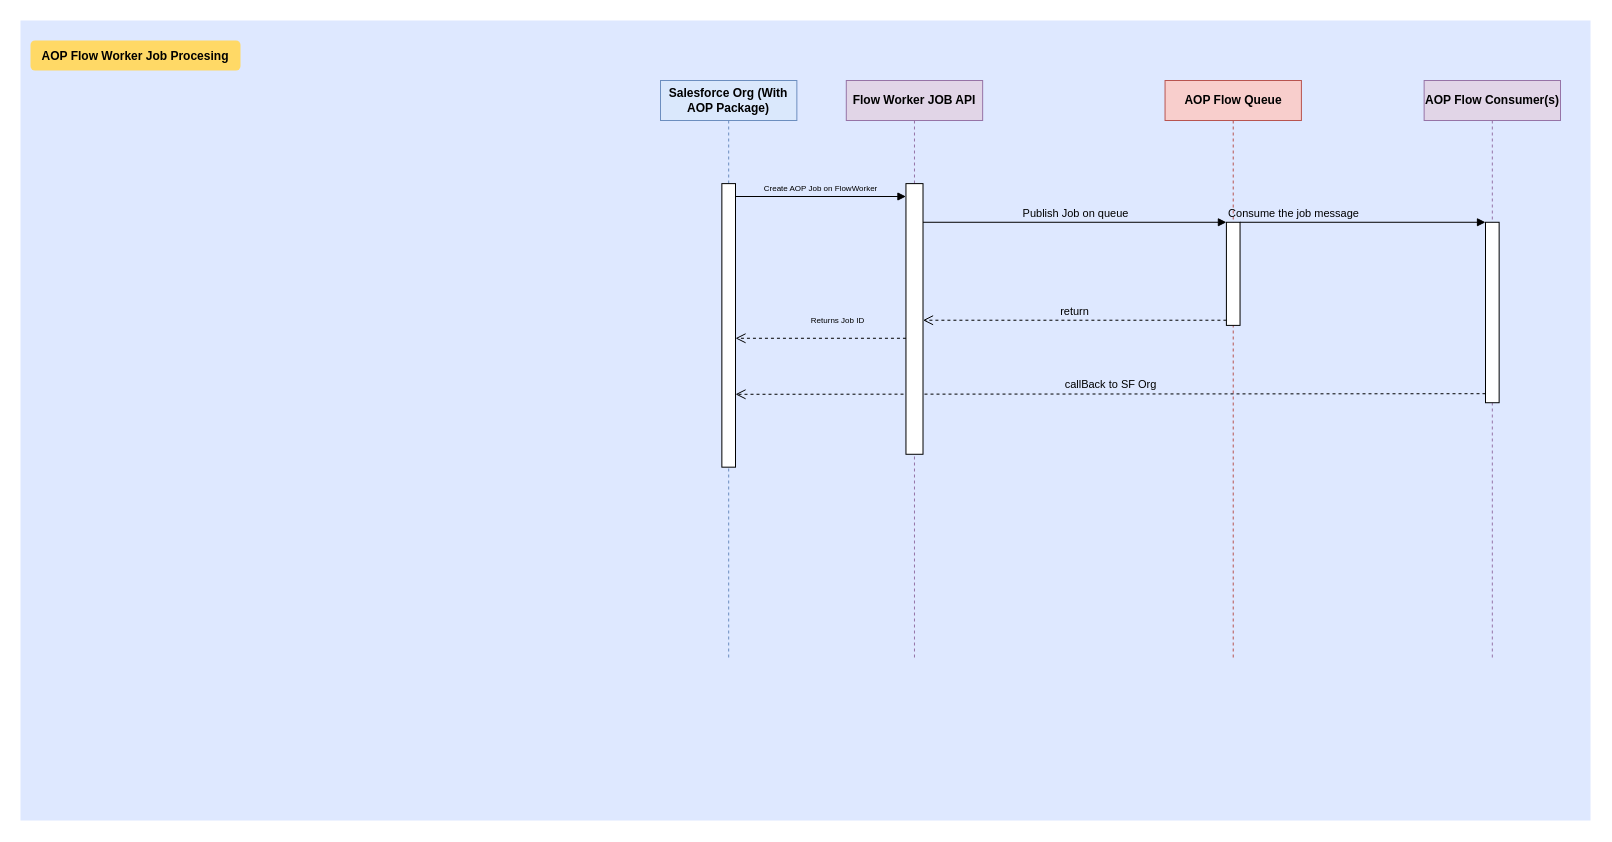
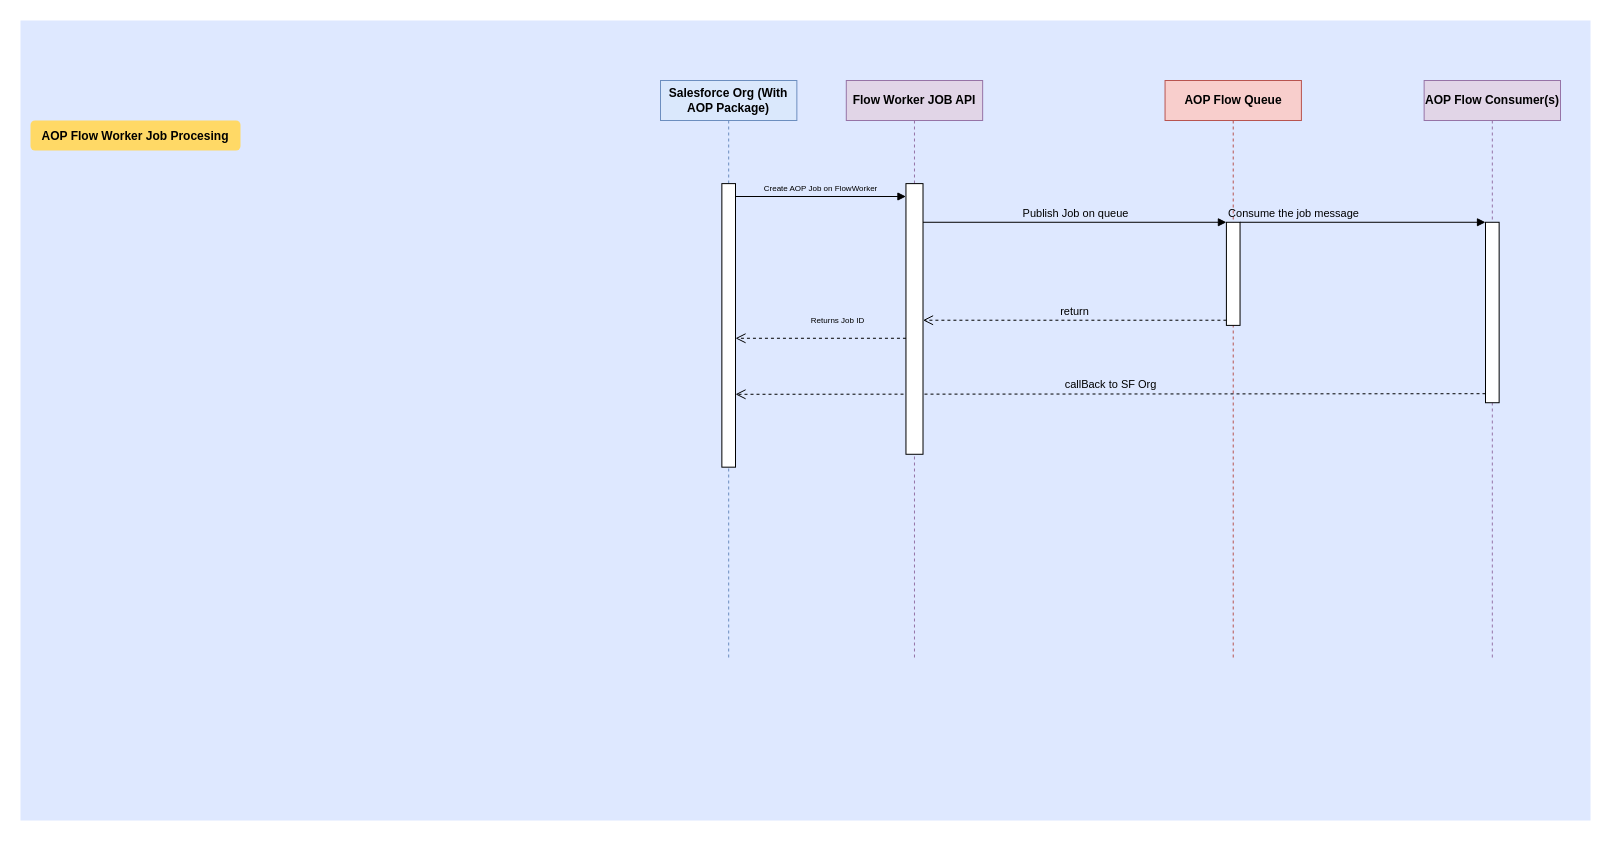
node "AOP Flow Worker Job Procesing": moved (136, 56) -> (136, 136)
